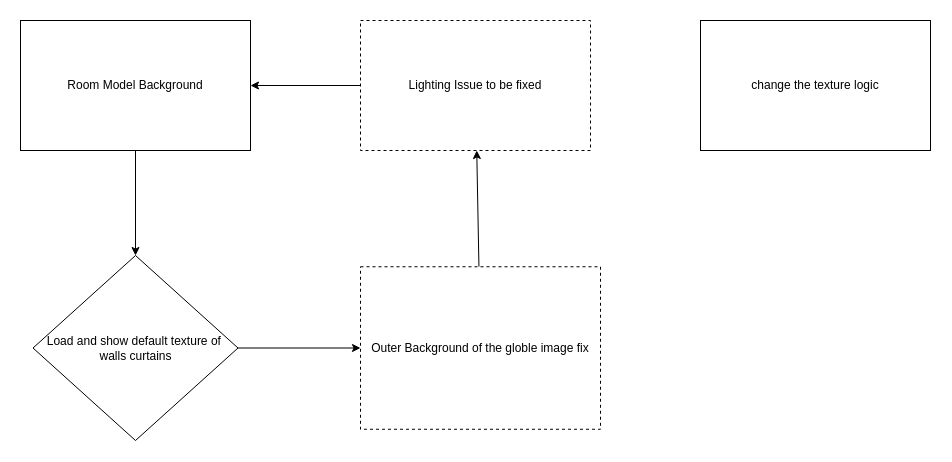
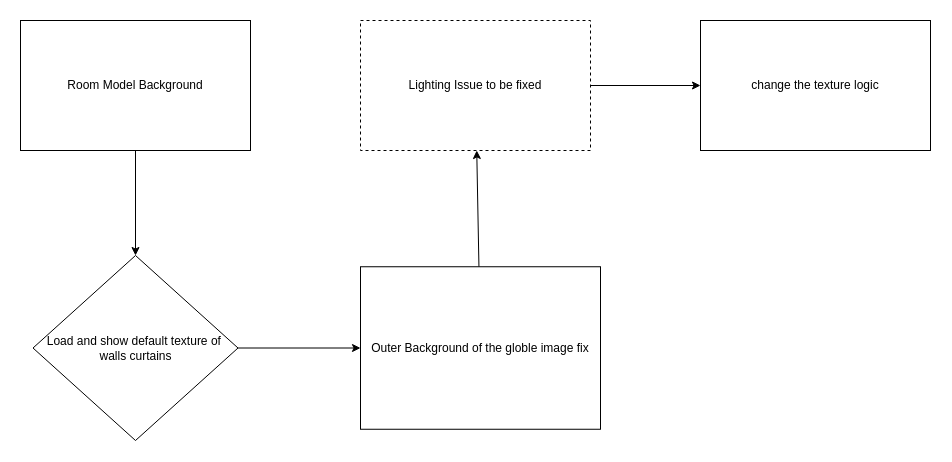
edge "Lighting Issue to be fixed" -> "Room Model Background": now "Lighting Issue to be fixed" -> "change the texture logic"
node "Outer Background of the globle image fix": style dashed -> solid
